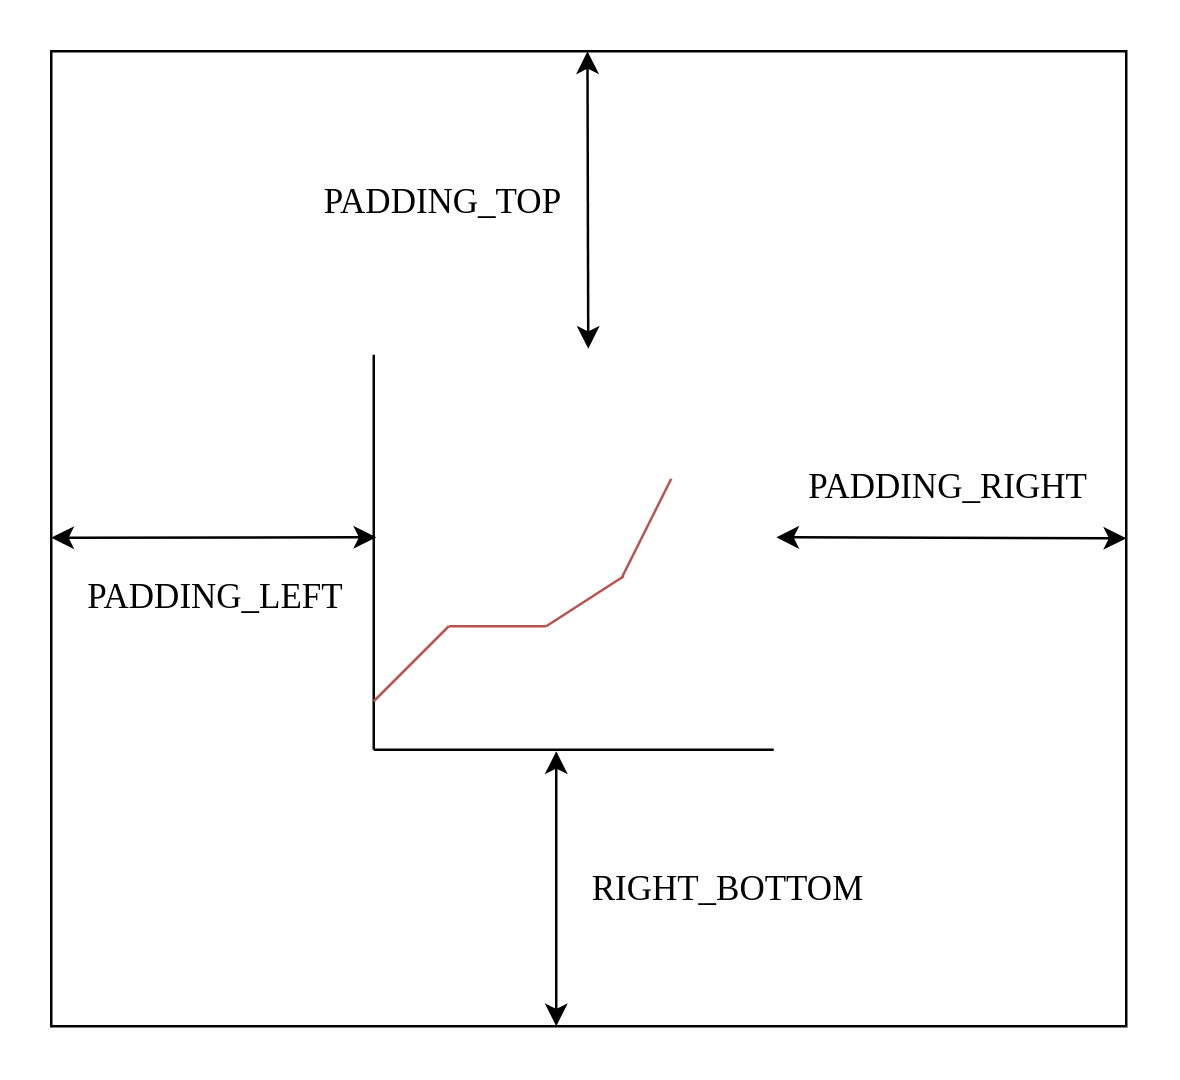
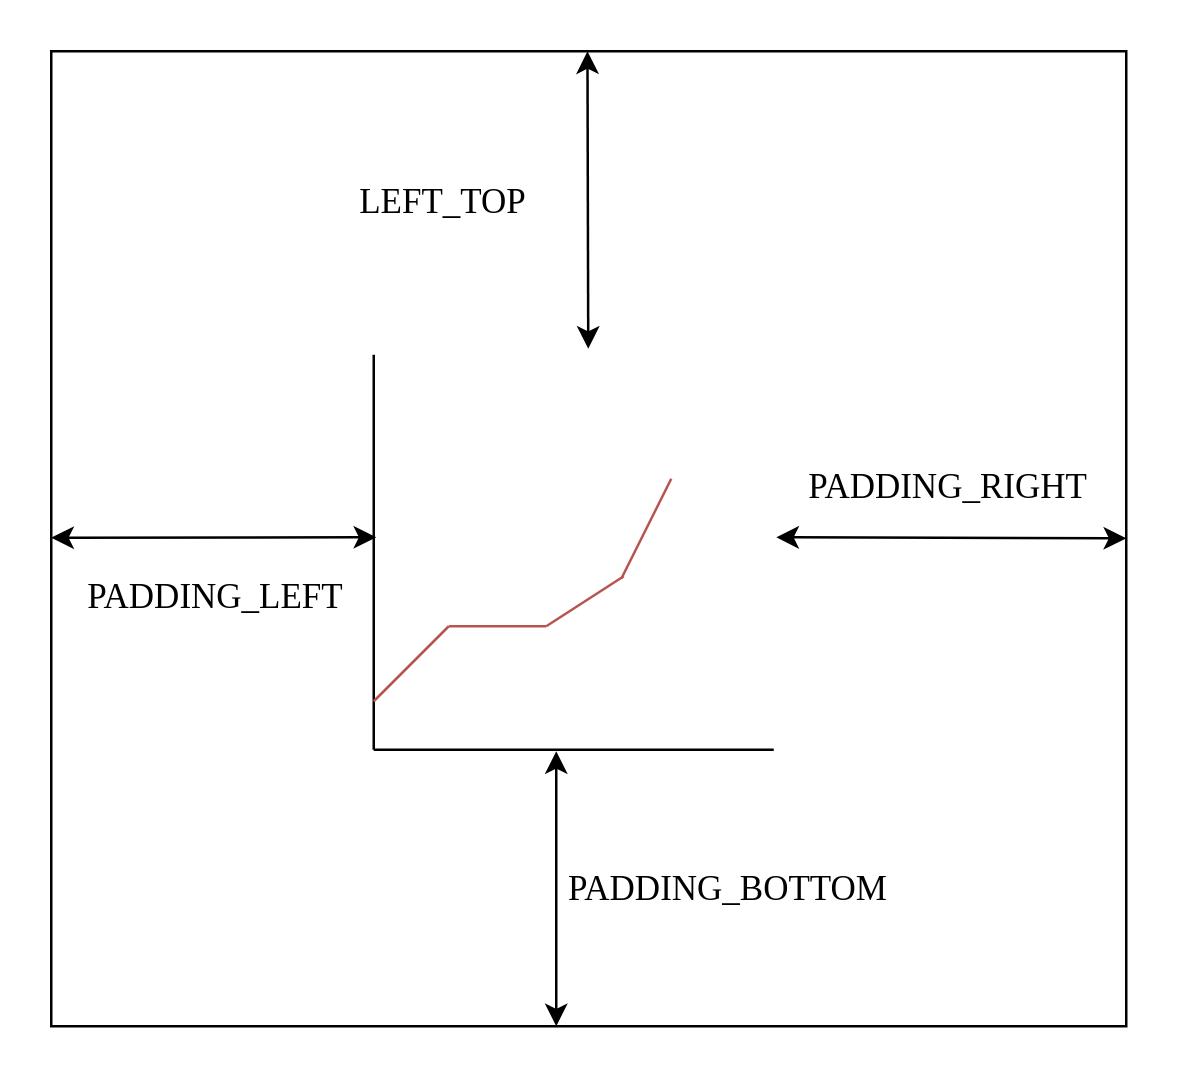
node "PADDING_TOP": label "PADDING_TOP" -> "LEFT_TOP"
node "RIGHT_BOTTOM": label "RIGHT_BOTTOM" -> "PADDING_BOTTOM"
